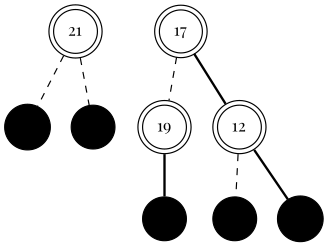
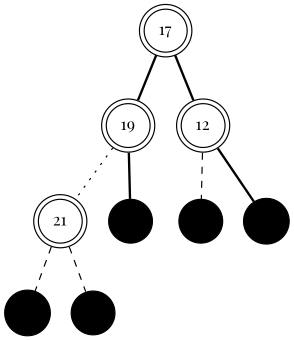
edge "17" -- "19": style dashed -> bold
edge "19" -- "21": added
